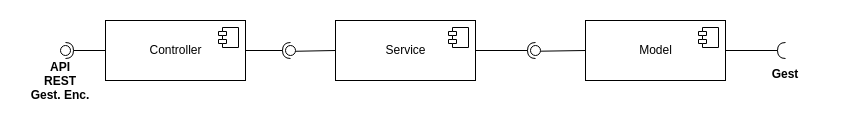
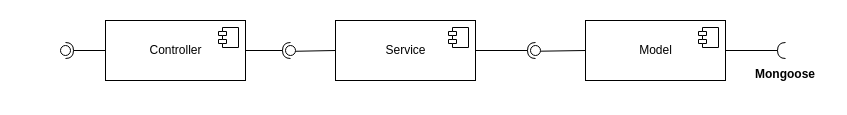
node "Gest": label "Gest" -> "Mongoose"
node "API REST Gest. Enc.": removed
